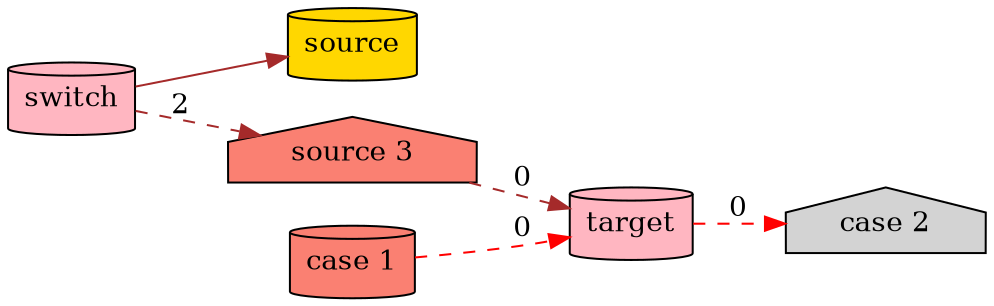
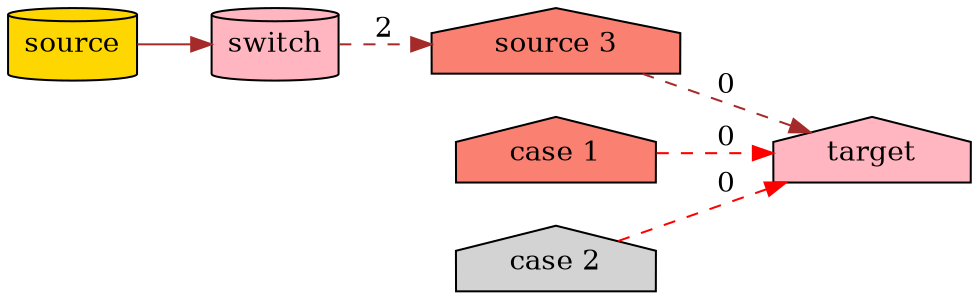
edge "switch" -> "source": reversed
node "target": shape cylinder -> house
edge "target" -> "case 2": reversed
node "case 1": shape cylinder -> house
